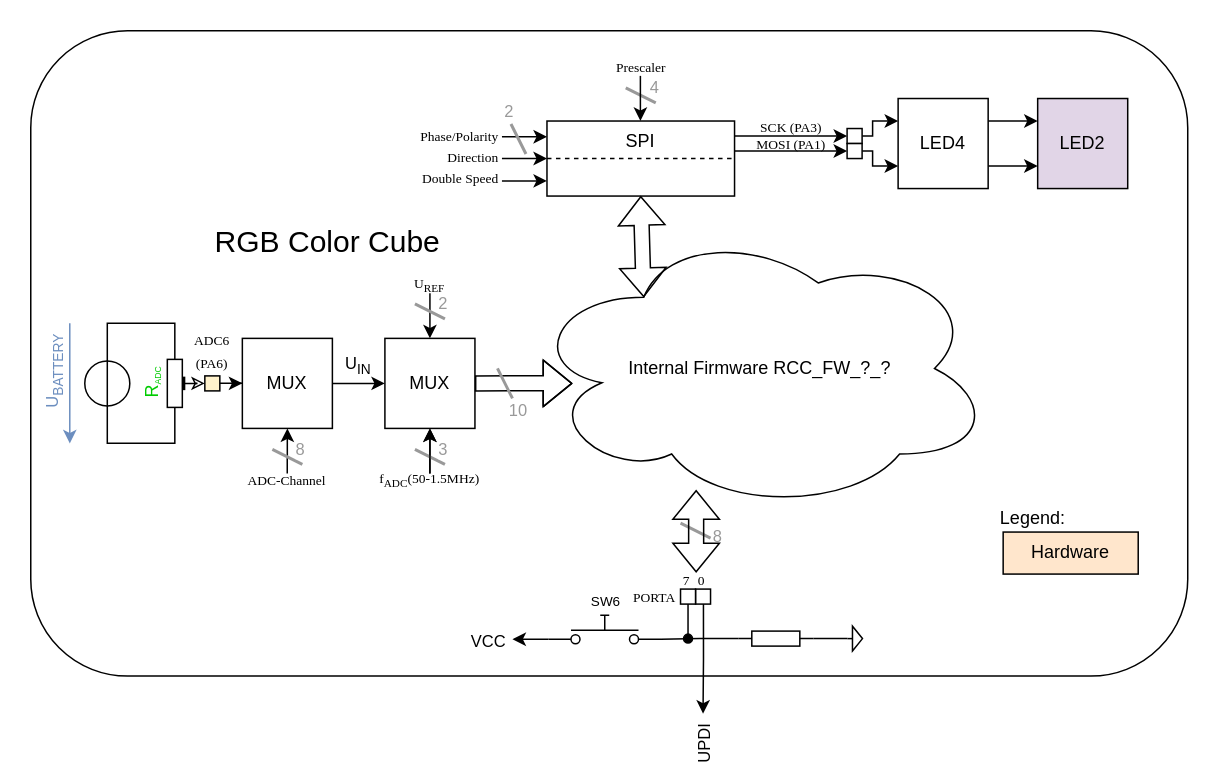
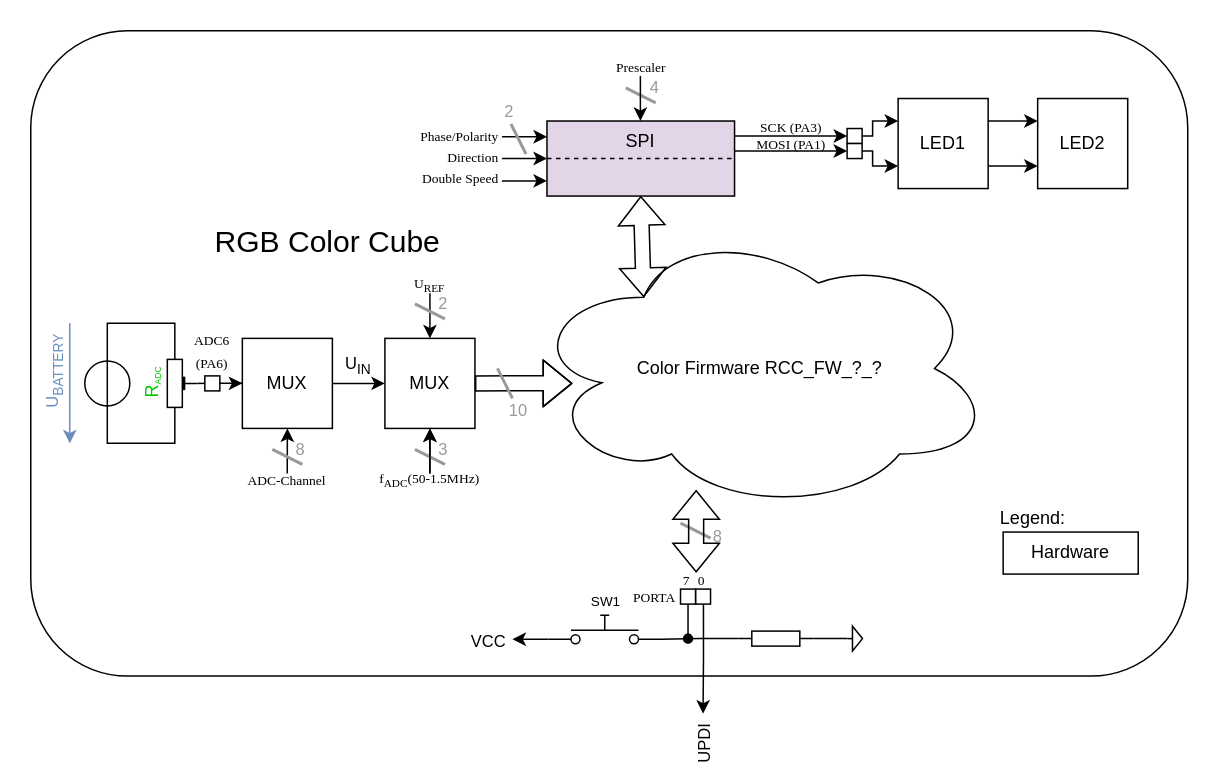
node "LED4": label "LED4" -> "LED1"
node "LED2": fillcolor #e1d5e7 -> #ffffff
node "SPI": fillcolor #ffffff -> #e1d5e7
node "Internal Firmware RCC_FW_?_?": label "Internal Firmware RCC_FW_?_?" -> "Color Firmware RCC_FW_?_?"
edge "RADC" -> "ADC6 (PA6)": arrowhead classic -> none
node "ADC6 (PA6)": fillcolor #fff2cc -> #ffffff
node "Hardware": fillcolor #ffe6cc -> #ffffff
node "SW6": label "SW6" -> "SW1"
